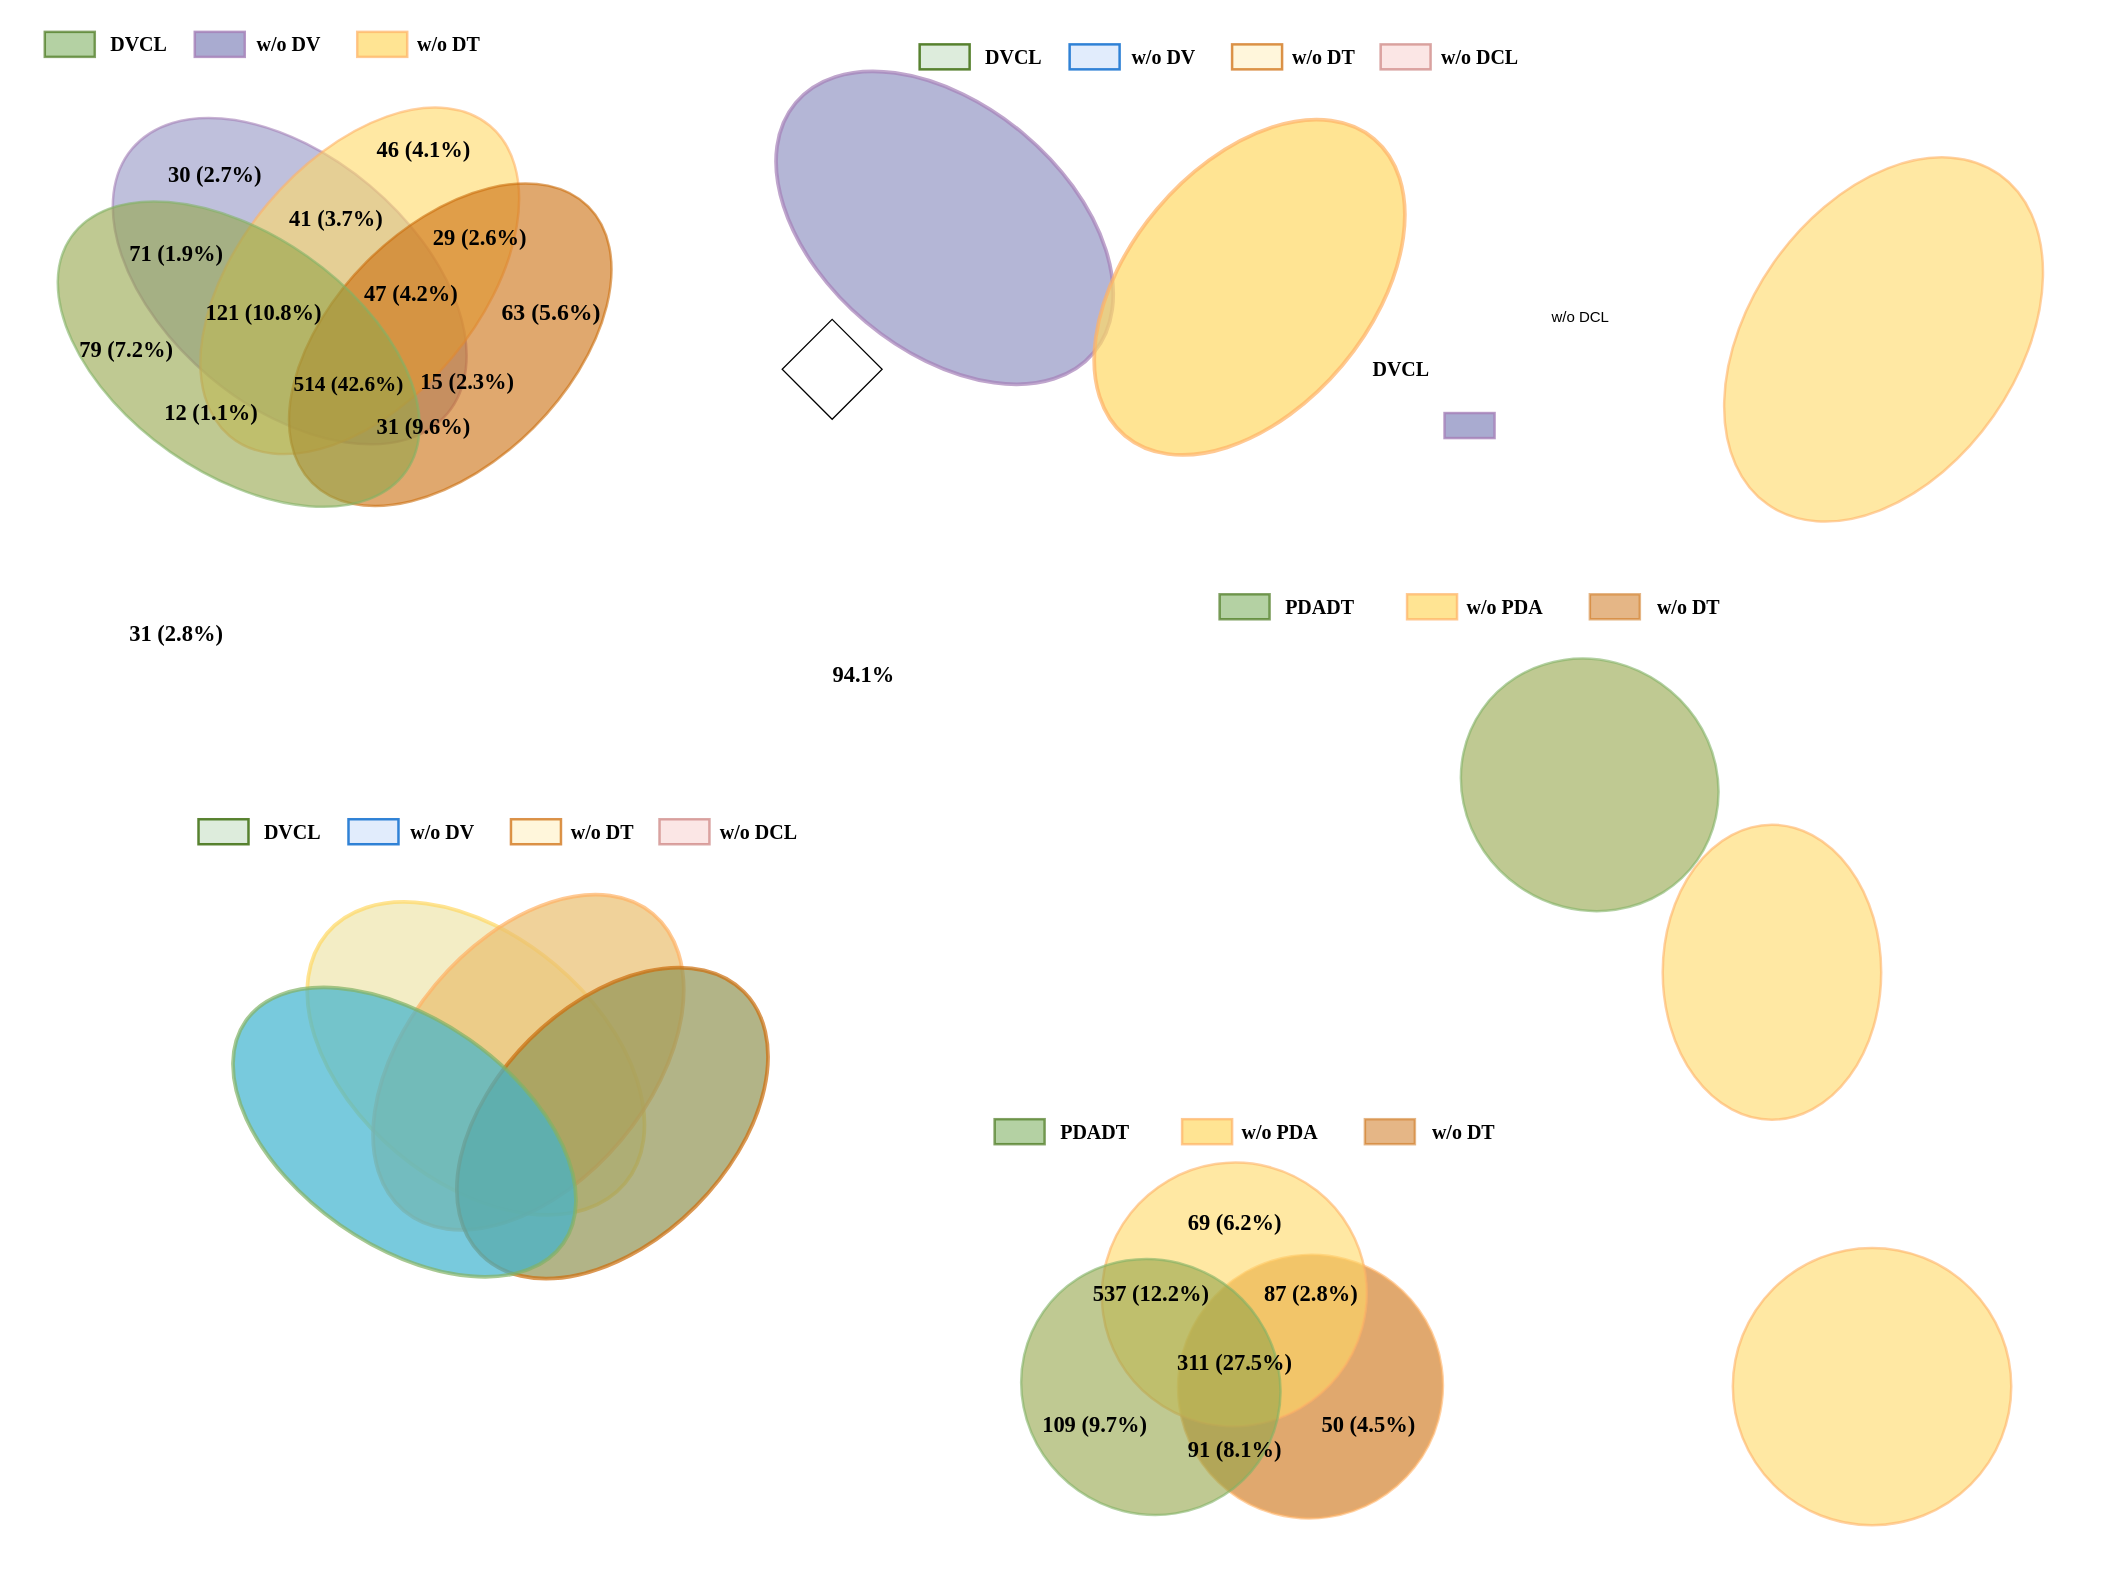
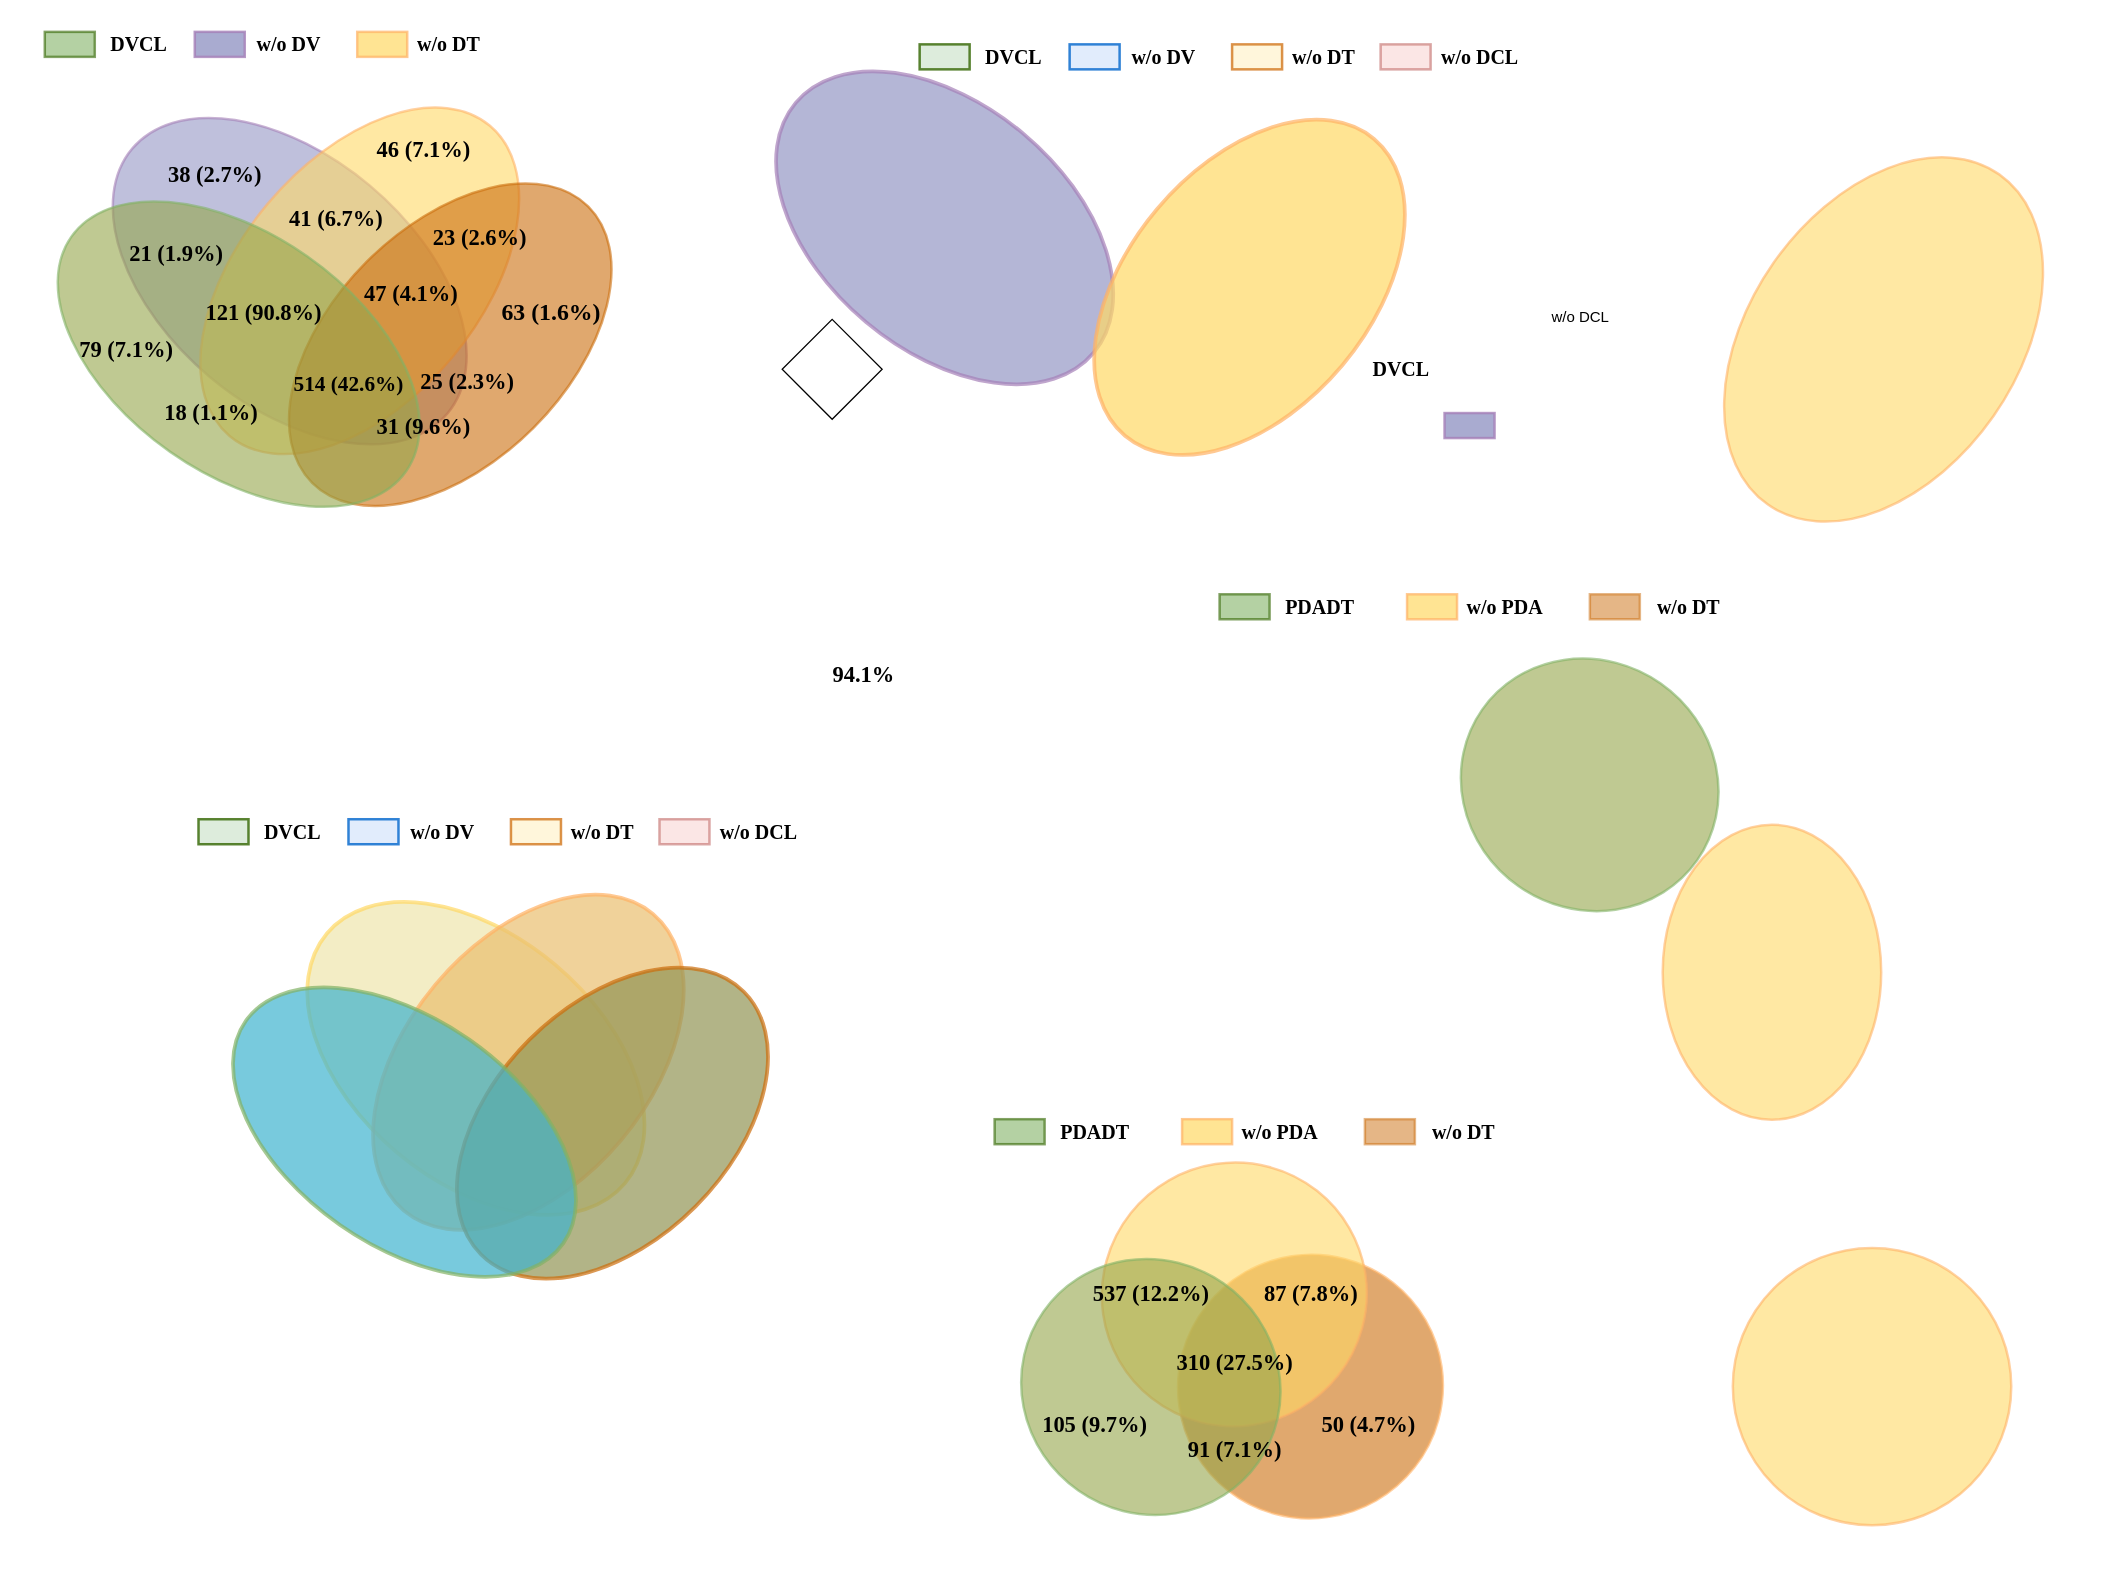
node "46 (4.1%)": label "46 (4.1%)" -> "46 (7.1%)"
node "30 (2.7%)": label "30 (2.7%)" -> "38 (2.7%)"
node "41 (3.7%)": label "41 (3.7%)" -> "41 (6.7%)"
node "29 (2.6%)": label "29 (2.6%)" -> "23 (2.6%)"
node "71 (1.9%)": label "71 (1.9%)" -> "21 (1.9%)"
node "47 (4.2%)": label "47 (4.2%)" -> "47 (4.1%)"
node "121 (10.8%)": label "121 (10.8%)" -> "121 (90.8%)"
node "63 (5.6%)": label "63 (5.6%)" -> "63 (1.6%)"
node "79 (7.2%)": label "79 (7.2%)" -> "79 (7.1%)"
node "15 (2.3%)": label "15 (2.3%)" -> "25 (2.3%)"
node "12 (1.1%)": label "12 (1.1%)" -> "18 (1.1%)"
node "31 (2.8%)": removed
node "69 (6.2%)": removed
node "87 (2.8%)": label "87 (2.8%)" -> "87 (7.8%)"
node "311 (27.5%)": label "311 (27.5%)" -> "310 (27.5%)"
node "109 (9.7%)": label "109 (9.7%)" -> "105 (9.7%)"
node "50 (4.5%)": label "50 (4.5%)" -> "50 (4.7%)"
node "91 (8.1%)": label "91 (8.1%)" -> "91 (7.1%)"
